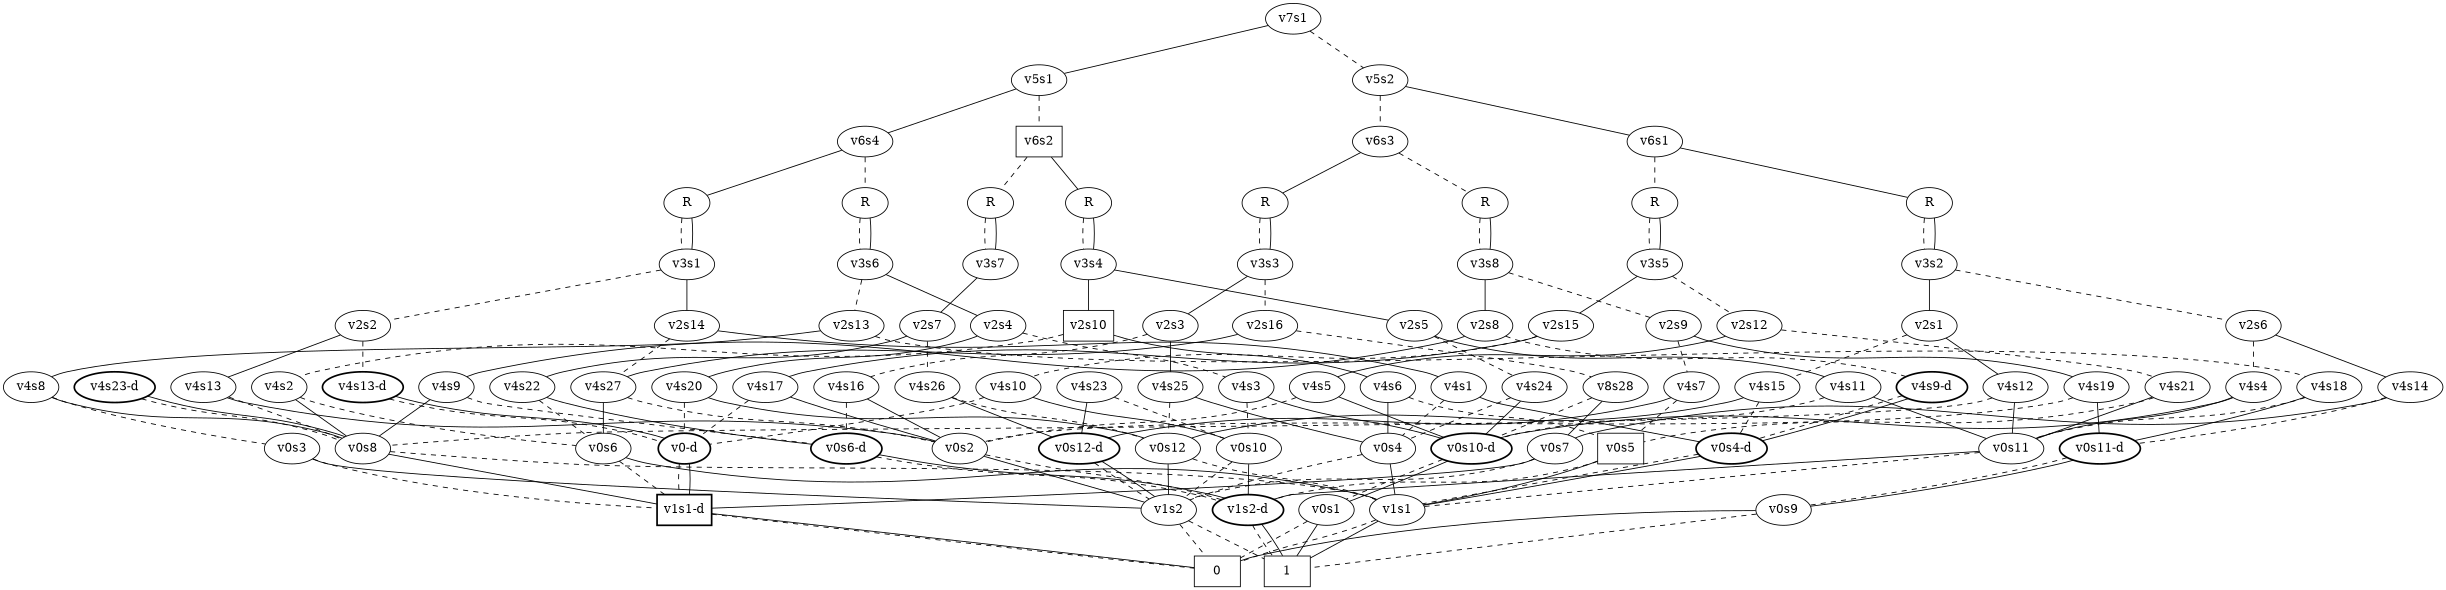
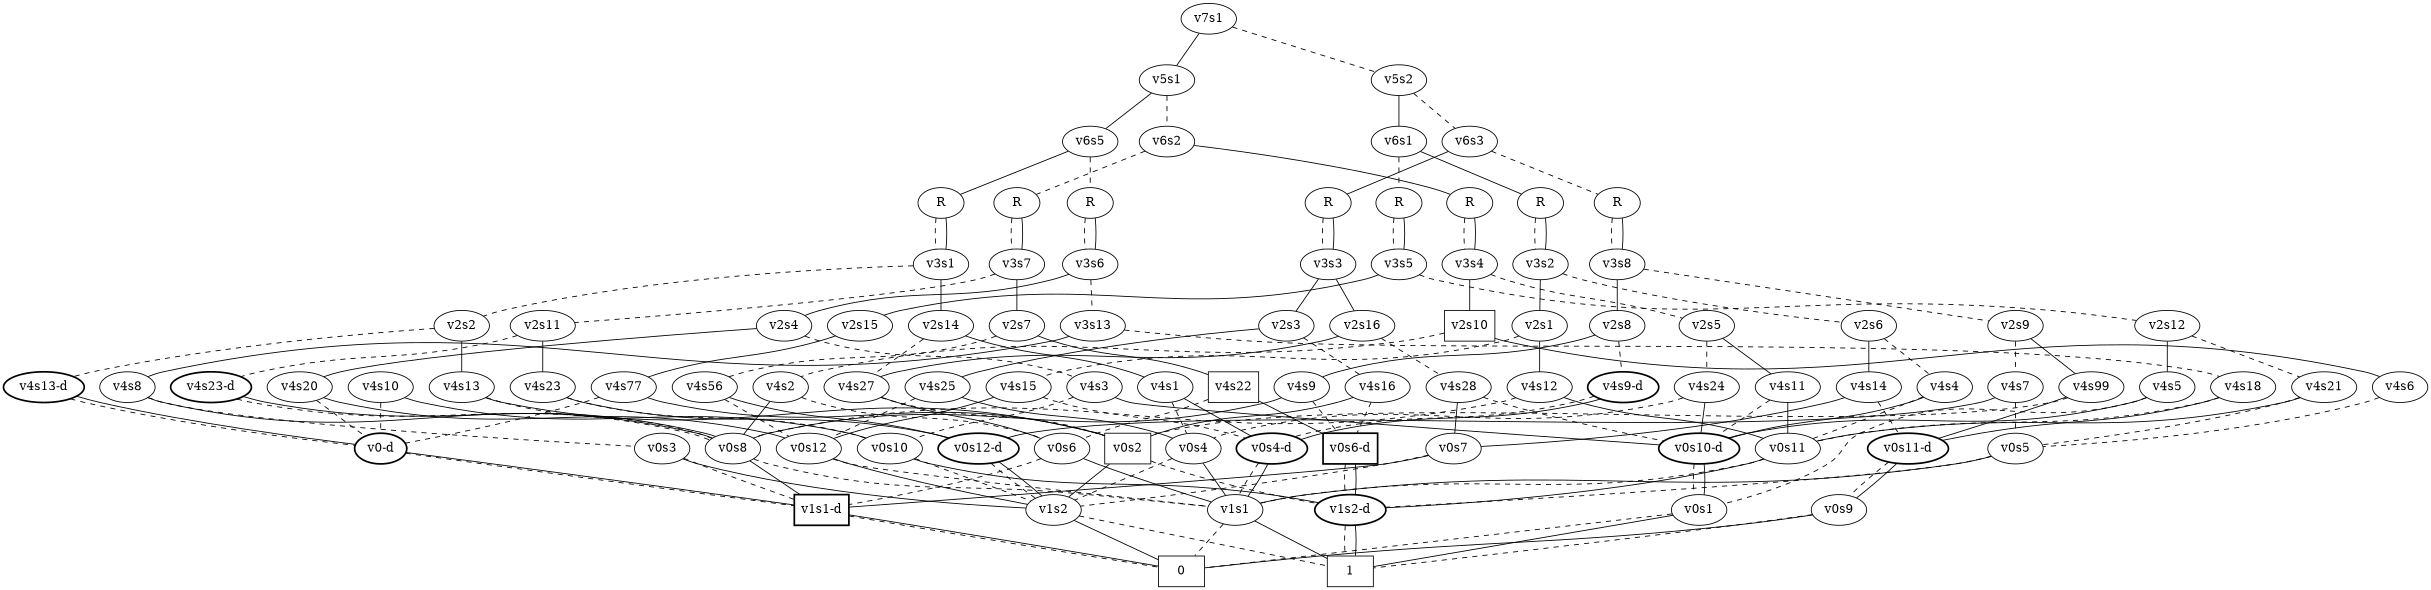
node "v6s4": label "v6s4" -> "v6s5"
node "v6s2": shape box -> ellipse
edge "v3s3" -- "v2s16": style dashed -> solid
edge "v3s4" -- "v2s5": style solid -> dashed
node "v2s11": added
node "v2s13": label "v2s13" -> "v3s13"
edge "v2s15" -- "v4s10": removed
node "v4s22": shape ellipse -> box
node "v4s17": label "v4s17" -> "v4s77"
node "v4s26": label "v4s26" -> "v4s56"
node "v8s28": label "v8s28" -> "v4s28"
node "v4s19": label "v4s19" -> "v4s99"
edge "v4s6" -- "v0s4": removed
edge "v4s5" -- "v0s2": now "v4s5" -- "v0s1"
edge "v4s4" -- "v0s11": style solid -> dashed
node "v0s6-d": shape ellipse -> box
node "v0s2": shape ellipse -> box
node "v0s5": shape box -> ellipse
edge "v1s2" -- "0": style dashed -> solid
